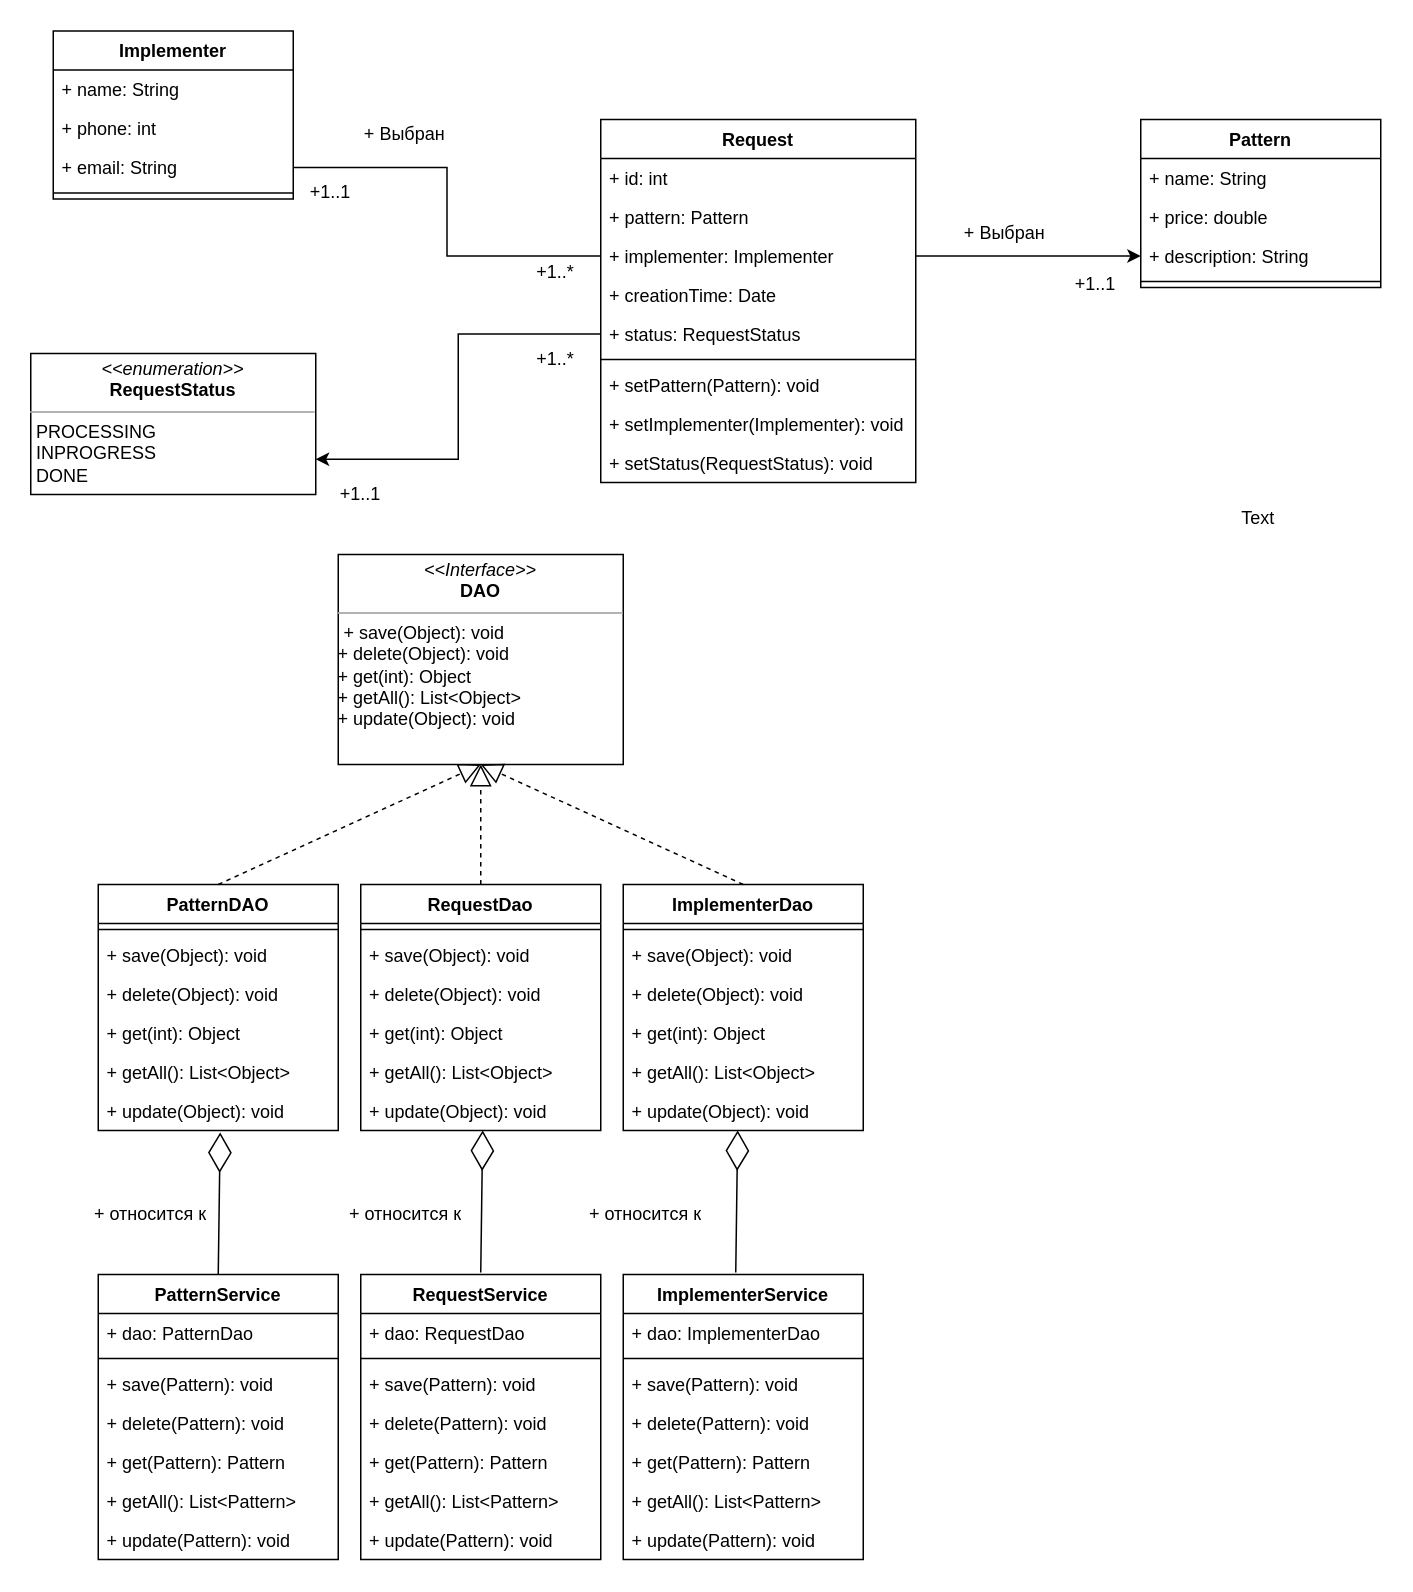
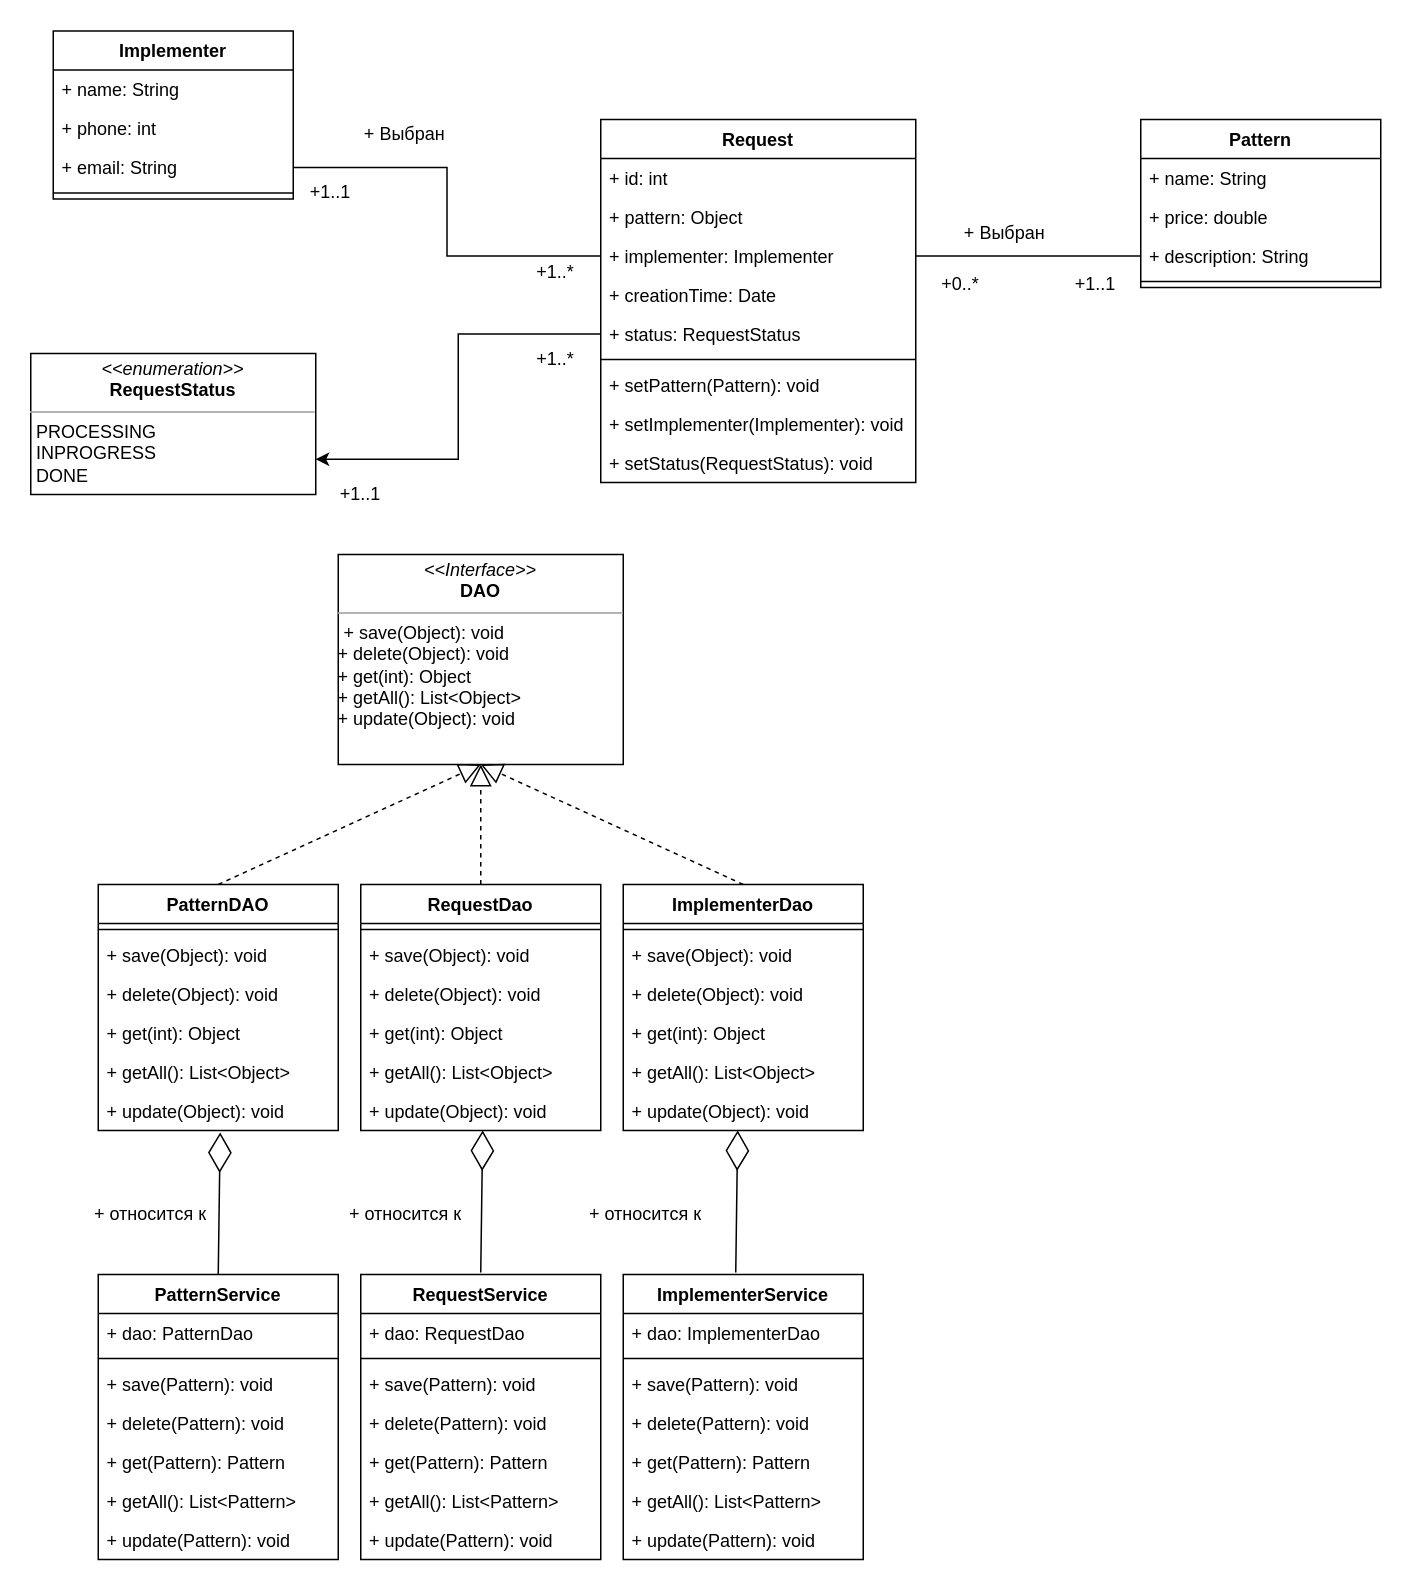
node "+ pattern: Pattern": label "+ pattern: Pattern" -> "+ pattern: Object"
edge "+ implementer: Implementer" -> "+ description: String": arrowhead classic -> none
node "+0..*": added
node "Text": removed
